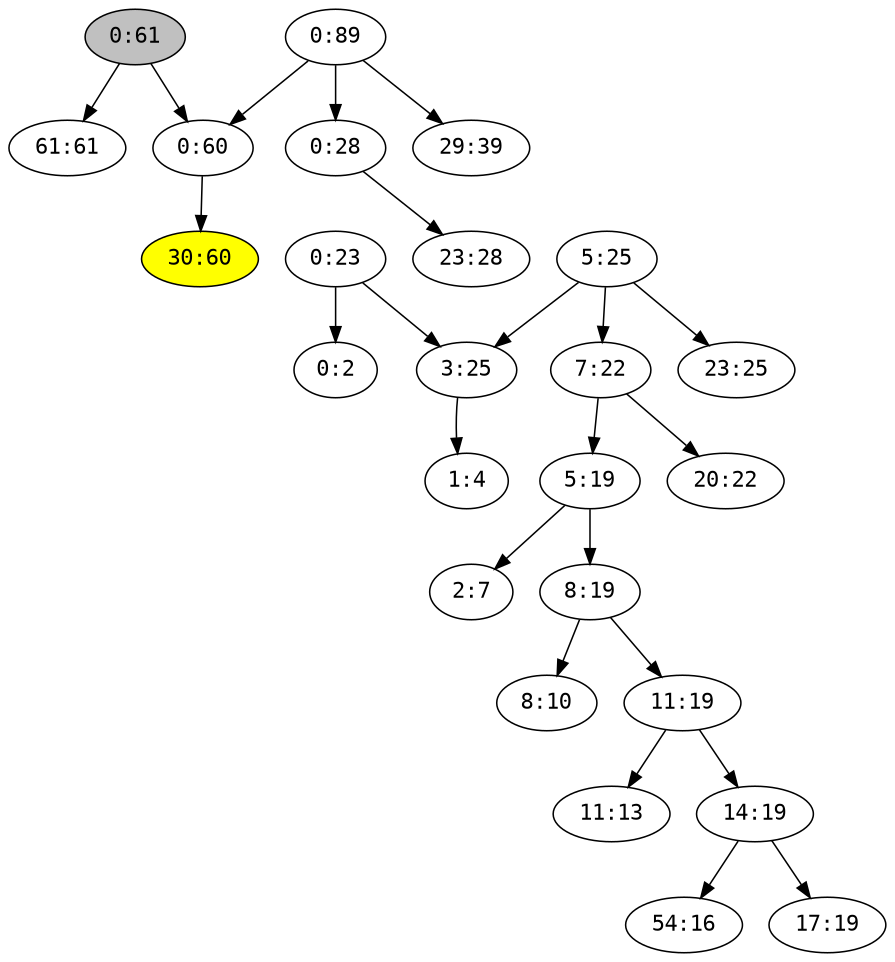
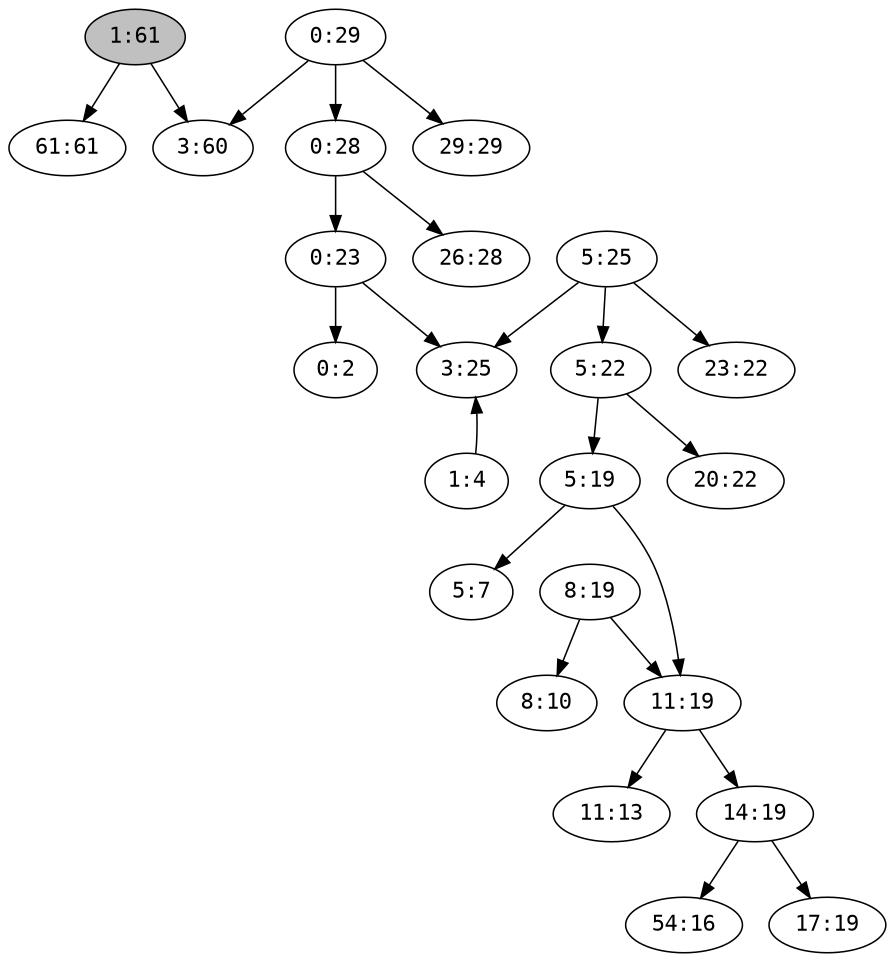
node "0:61": label "0:61" -> "1:61"
node "0:89": label "0:89" -> "0:29"
node "0:60": label "0:60" -> "3:60"
node "29:39": label "29:39" -> "29:29"
edge "0:28" -> "0:23": added
node "30:60": removed
node "23:28": label "23:28" -> "26:28"
node "7:22": label "7:22" -> "5:22"
node "23:25": label "23:25" -> "23:22"
edge "3:25" -> "1:4": reversed
edge "5:19" -> "8:19": now "5:19" -> "11:19"
node "2:7": label "2:7" -> "5:7"
